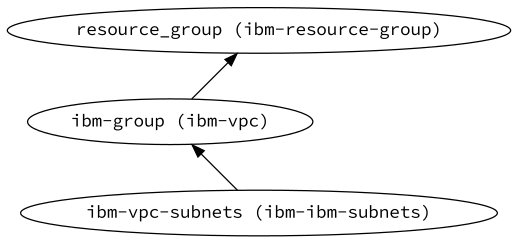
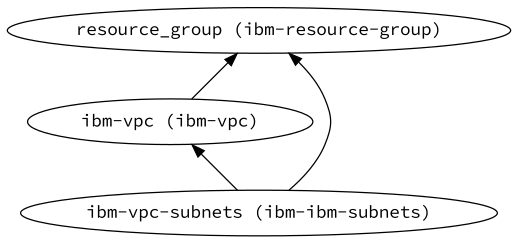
node "ibm-group (ibm-vpc)": label "ibm-group (ibm-vpc)" -> "ibm-vpc (ibm-vpc)"
edge "ibm-vpc-subnets (ibm-ibm-subnets)" -> "resource_group (ibm-resource-group)": added
